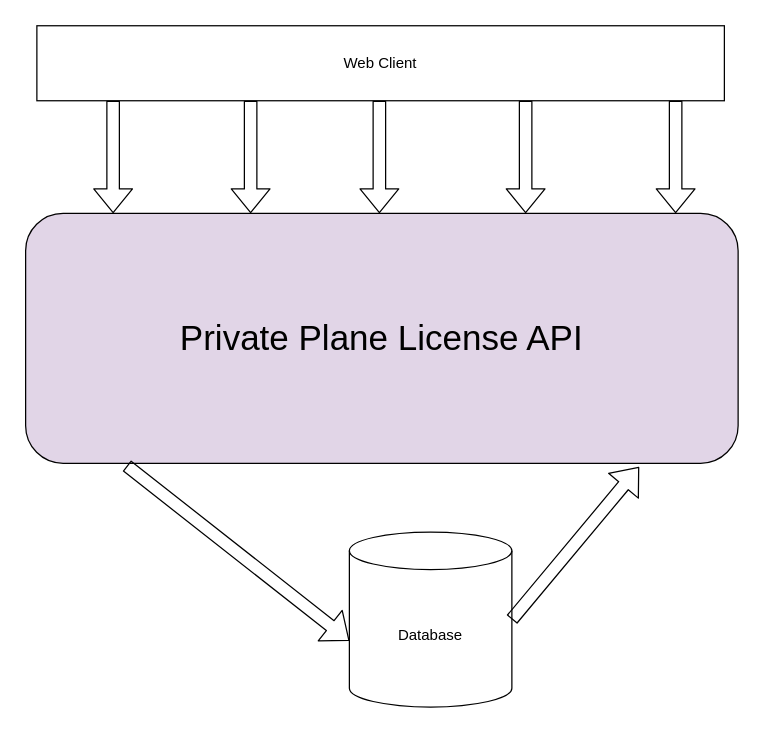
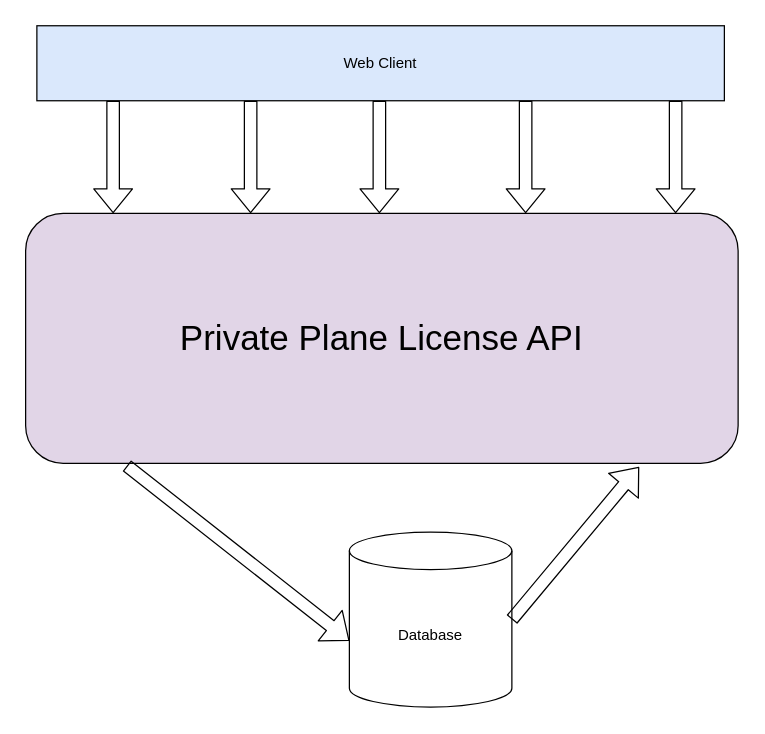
node "Web Client": fillcolor #ffffff -> #dae8fc
